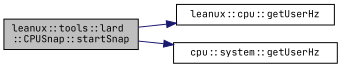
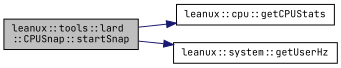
node "leanux::cpu::getUserHz": label "leanux::cpu::getUserHz" -> "leanux::cpu::getCPUStats"
node "cpu::system::getUserHz": label "cpu::system::getUserHz" -> "leanux::system::getUserHz"
